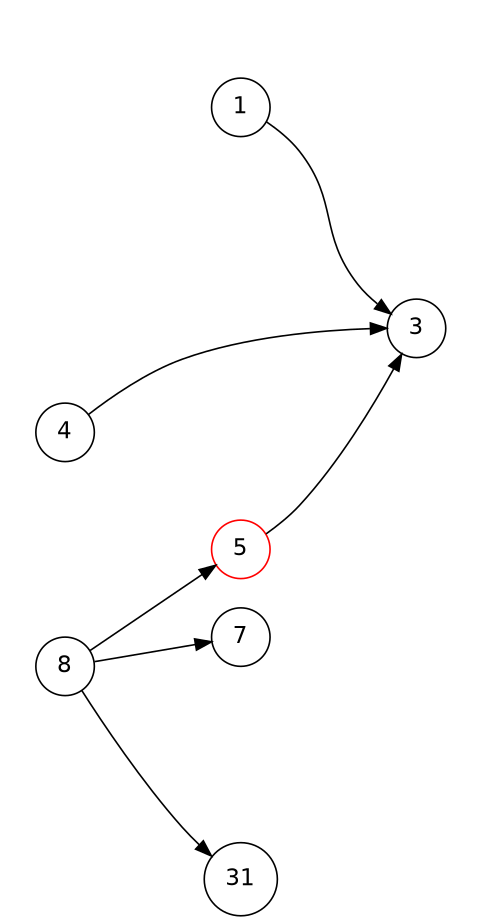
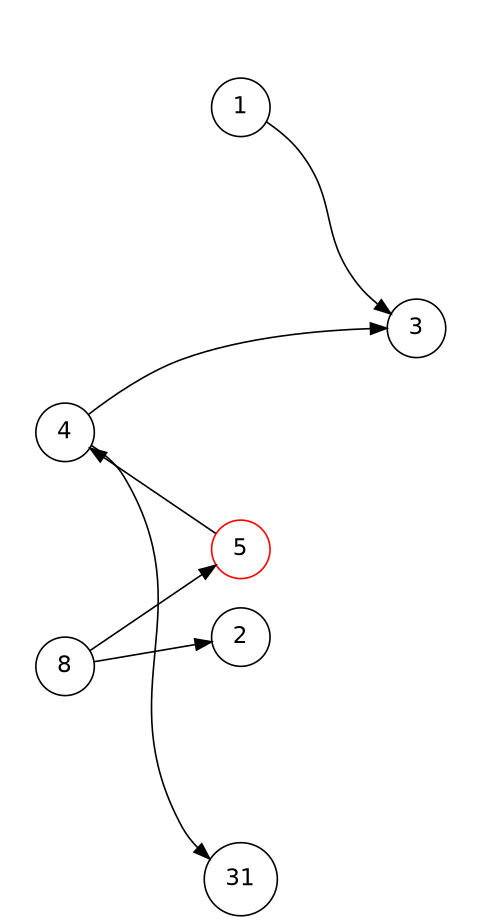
edge "5" -> "3": now "5" -> "4"
node "7": label "7" -> "2"
edge "8" -> "31": now "4" -> "31"
